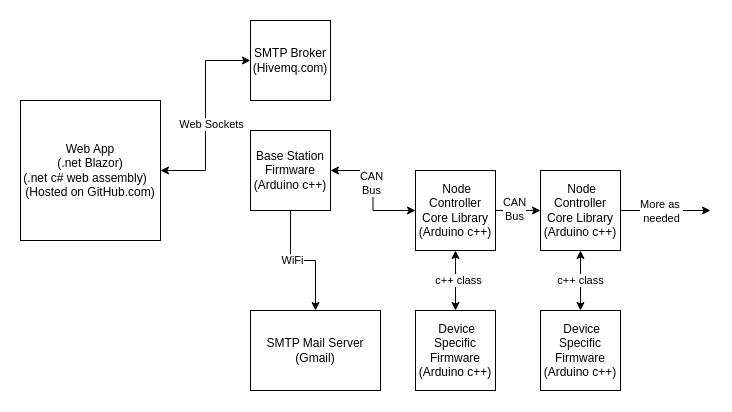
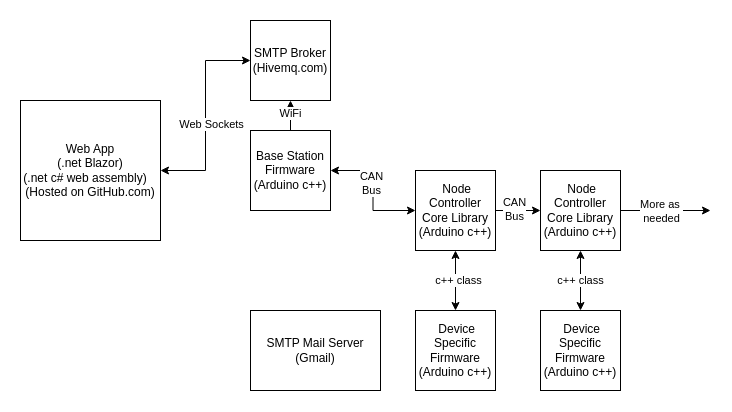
edge "Base Station Firmware (Arduino c++)" -> "SMTP Broker (Hivemq.com)": added, label "WiFi"
edge "Base Station Firmware (Arduino c++)" -> "SMTP Mail Server (Gmail)": removed, label "WiFi"
